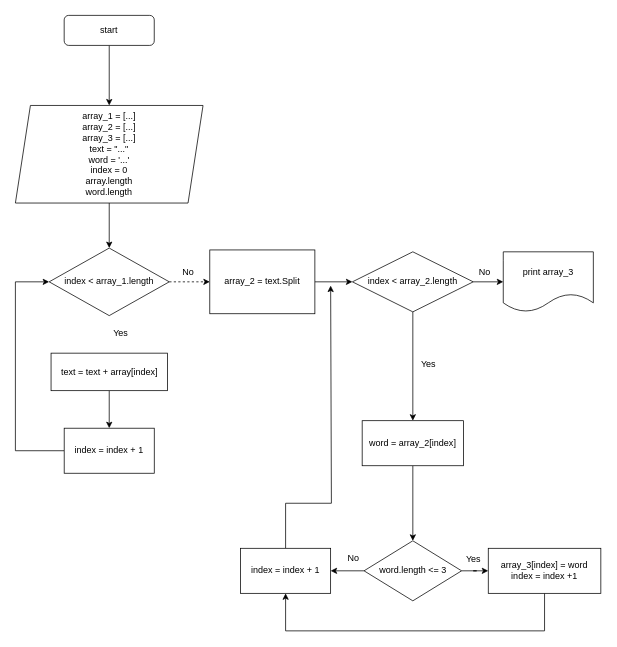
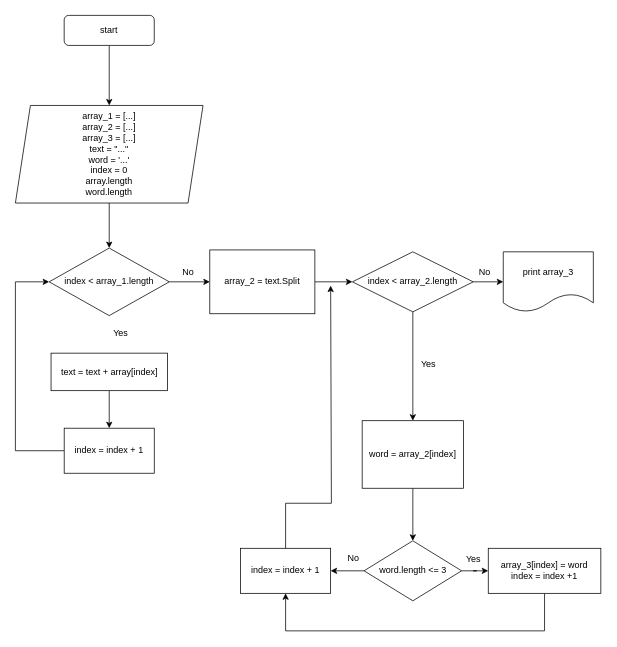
edge "index < array_1.length" -> "array_2 = text.Split": style dashed -> solid
node "word = array_2[index]": size 101x45 -> 101x68
